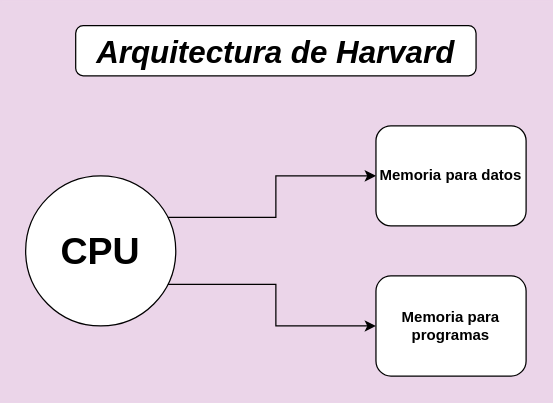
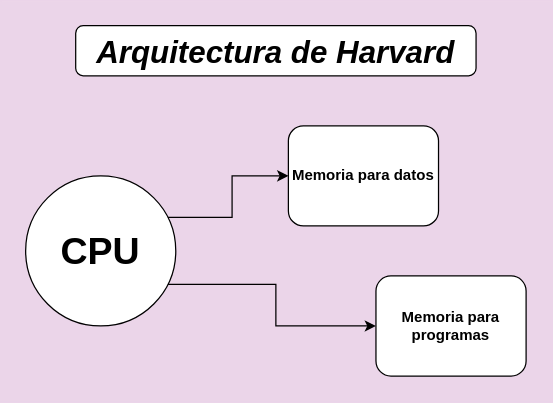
node "Memoria para datos": moved (451, 176) -> (363, 176)
